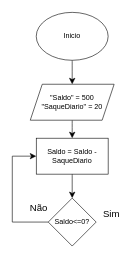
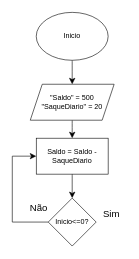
node "Saldo<=0?": label "Saldo<=0?" -> "Inicio<=0?"
